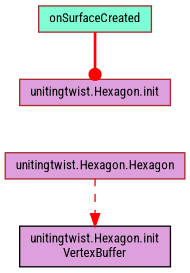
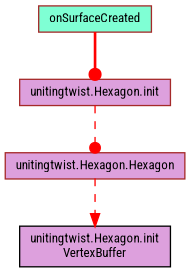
edge "unitingtwist.Hexagon.init" -> "unitingtwist.Hexagon.Hexagon": added
